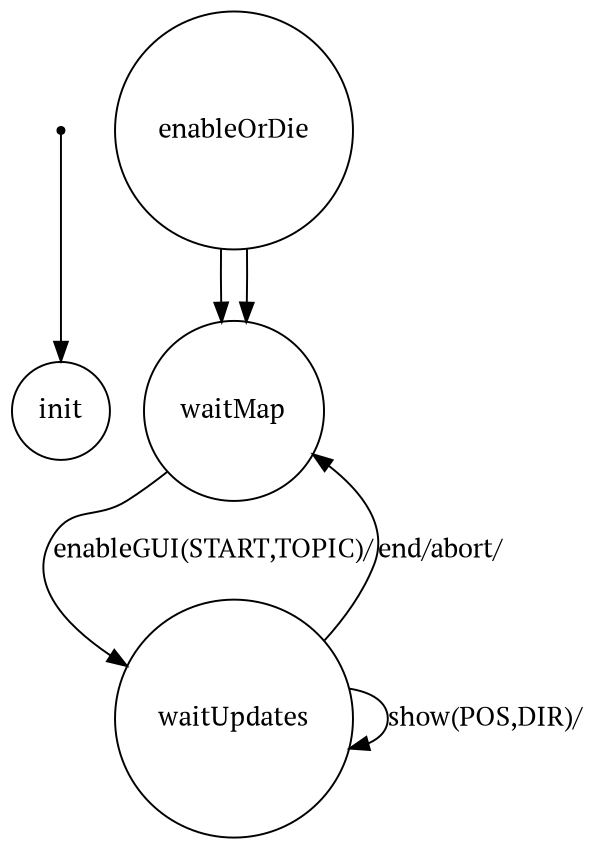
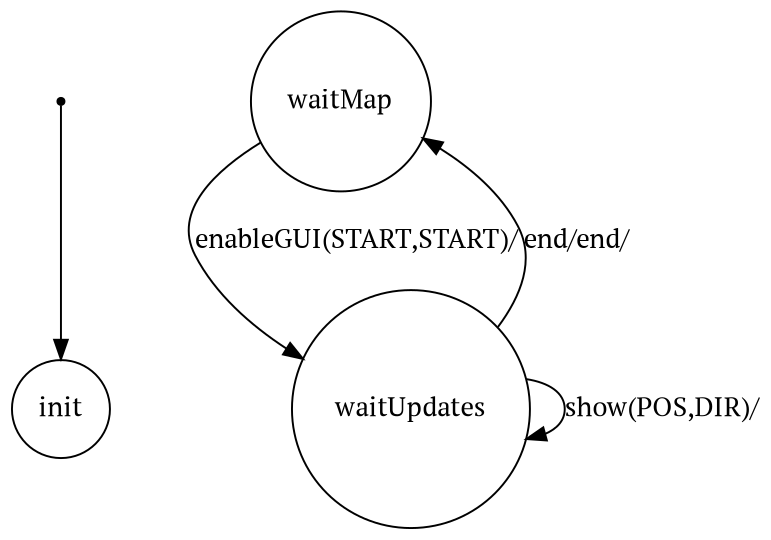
node "enableOrDie": removed
edge "waitMap" -> "waitUpdates": label "enableGUI(START,TOPIC)/" -> "enableGUI(START,START)/"
edge "waitUpdates" -> "waitMap": label "end/abort/" -> "end/end/"
